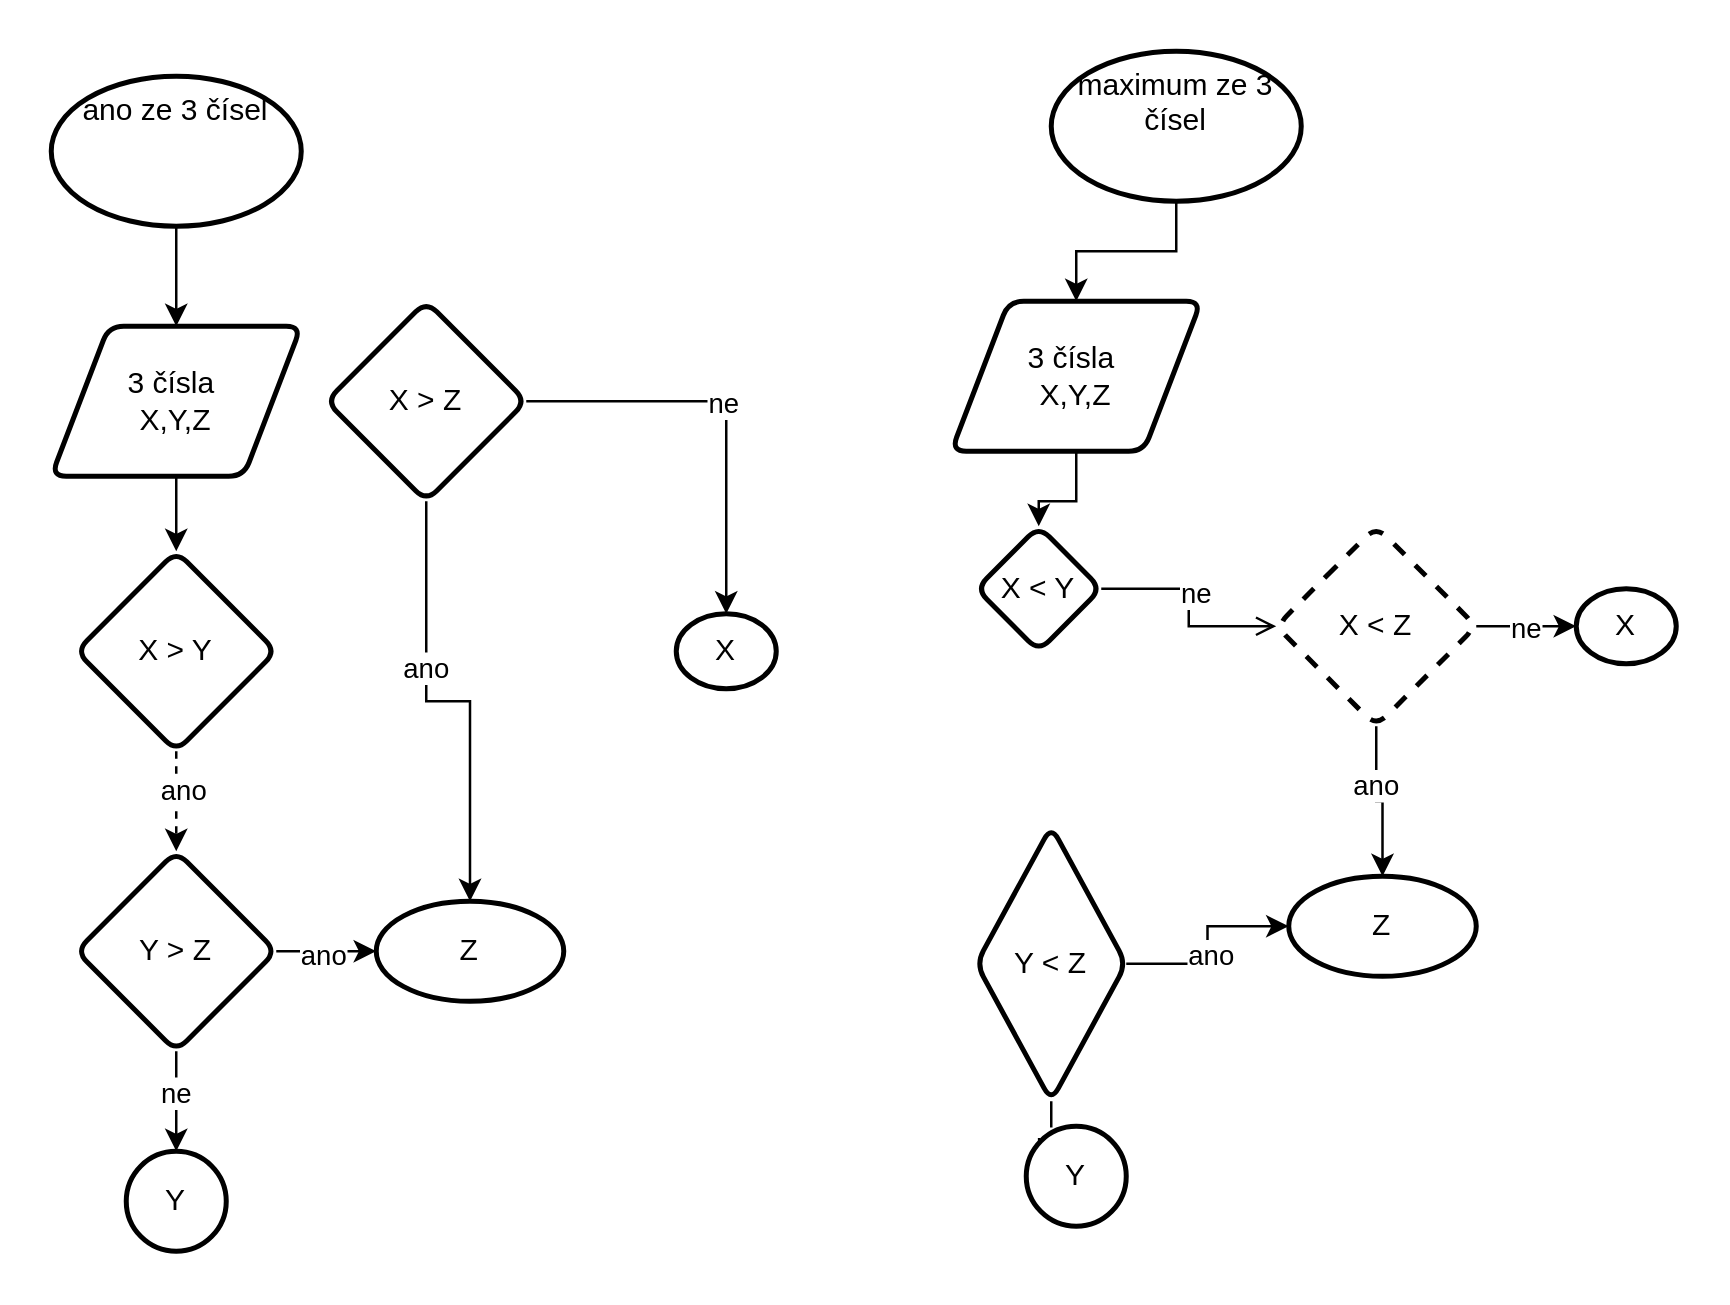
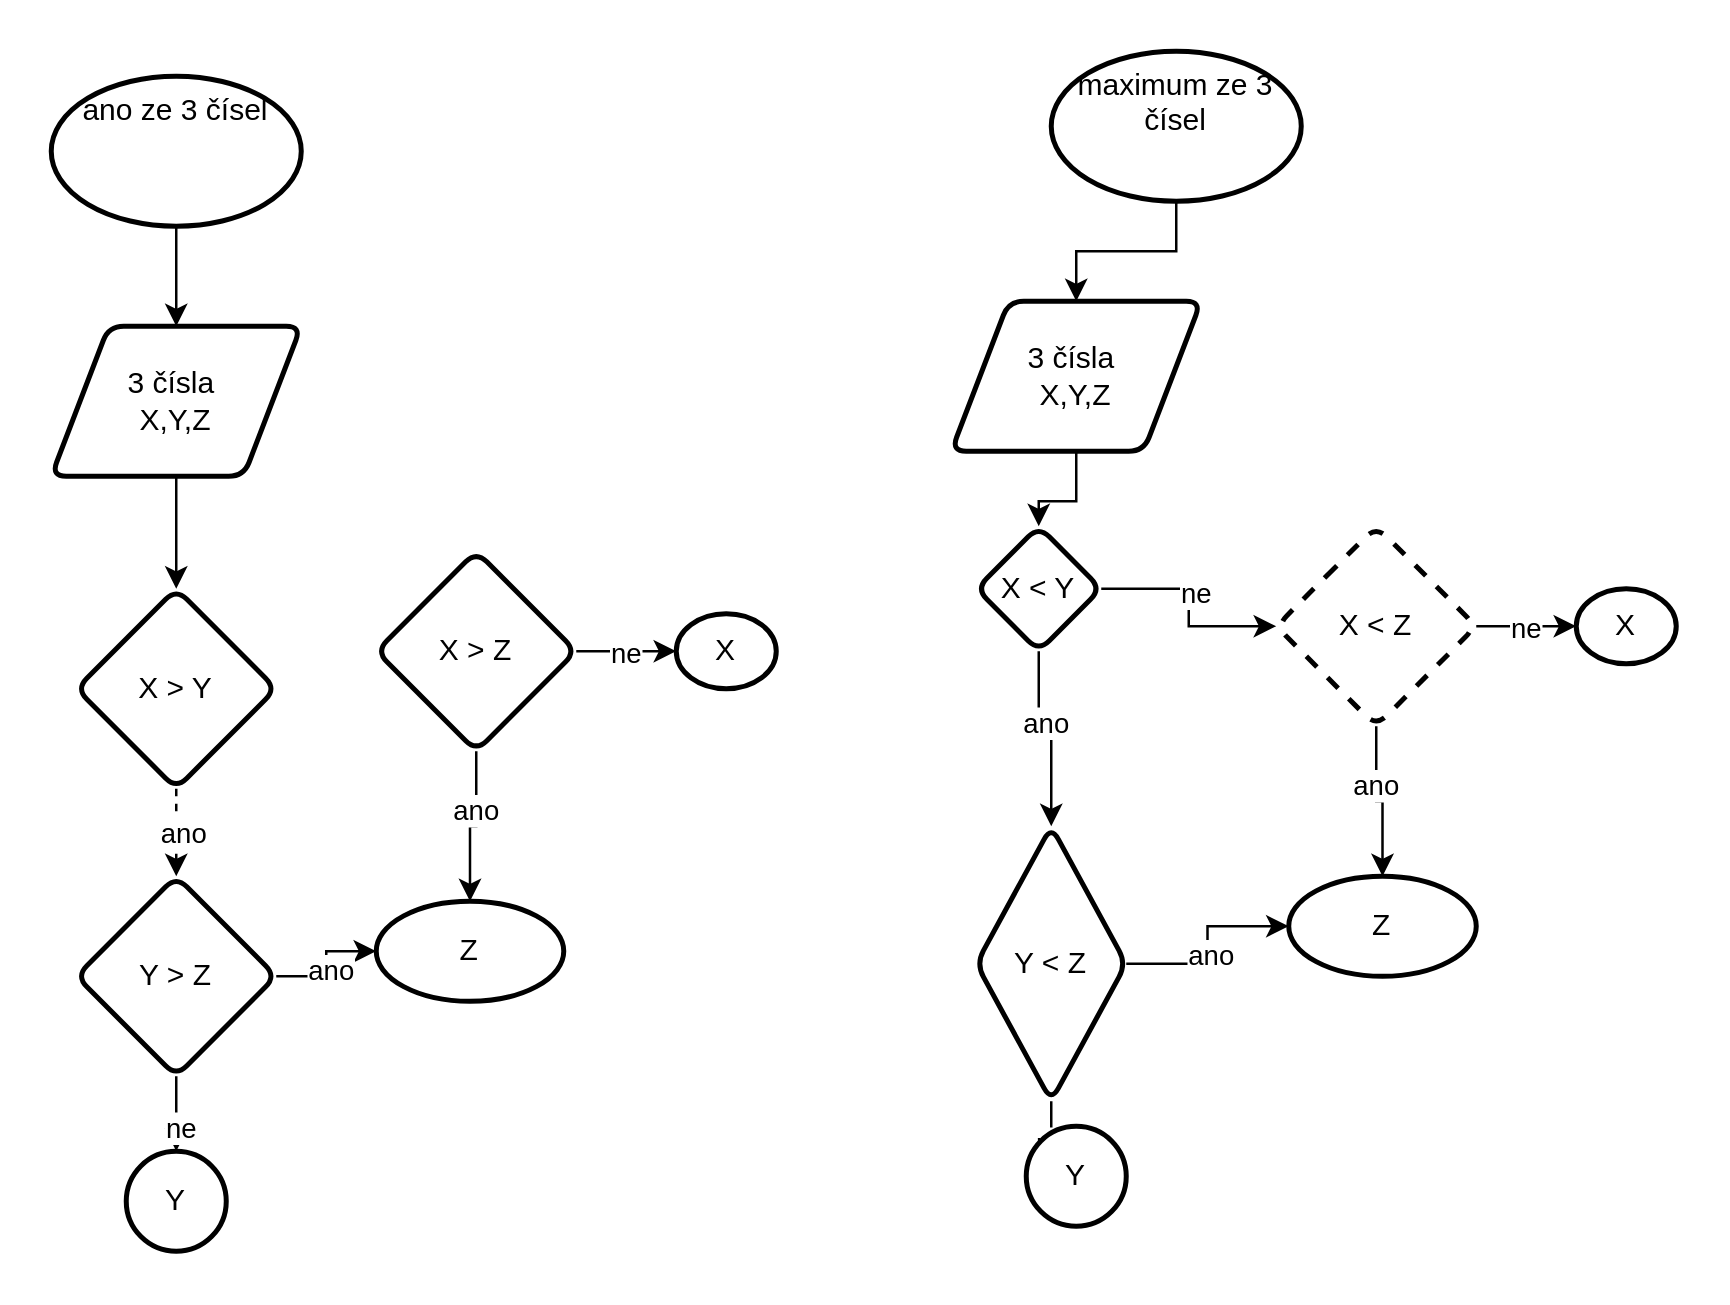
node "X > Z": moved (426, 401) -> (476, 651)
edge "X < Y" -> "X < Z": arrowhead open -> classic
node "X > Y": moved (176, 651) -> (176, 689)
edge "X < Y" -> "Y < Z": added, label "ano"
node "Y > Z": moved (176, 951) -> (176, 976)
